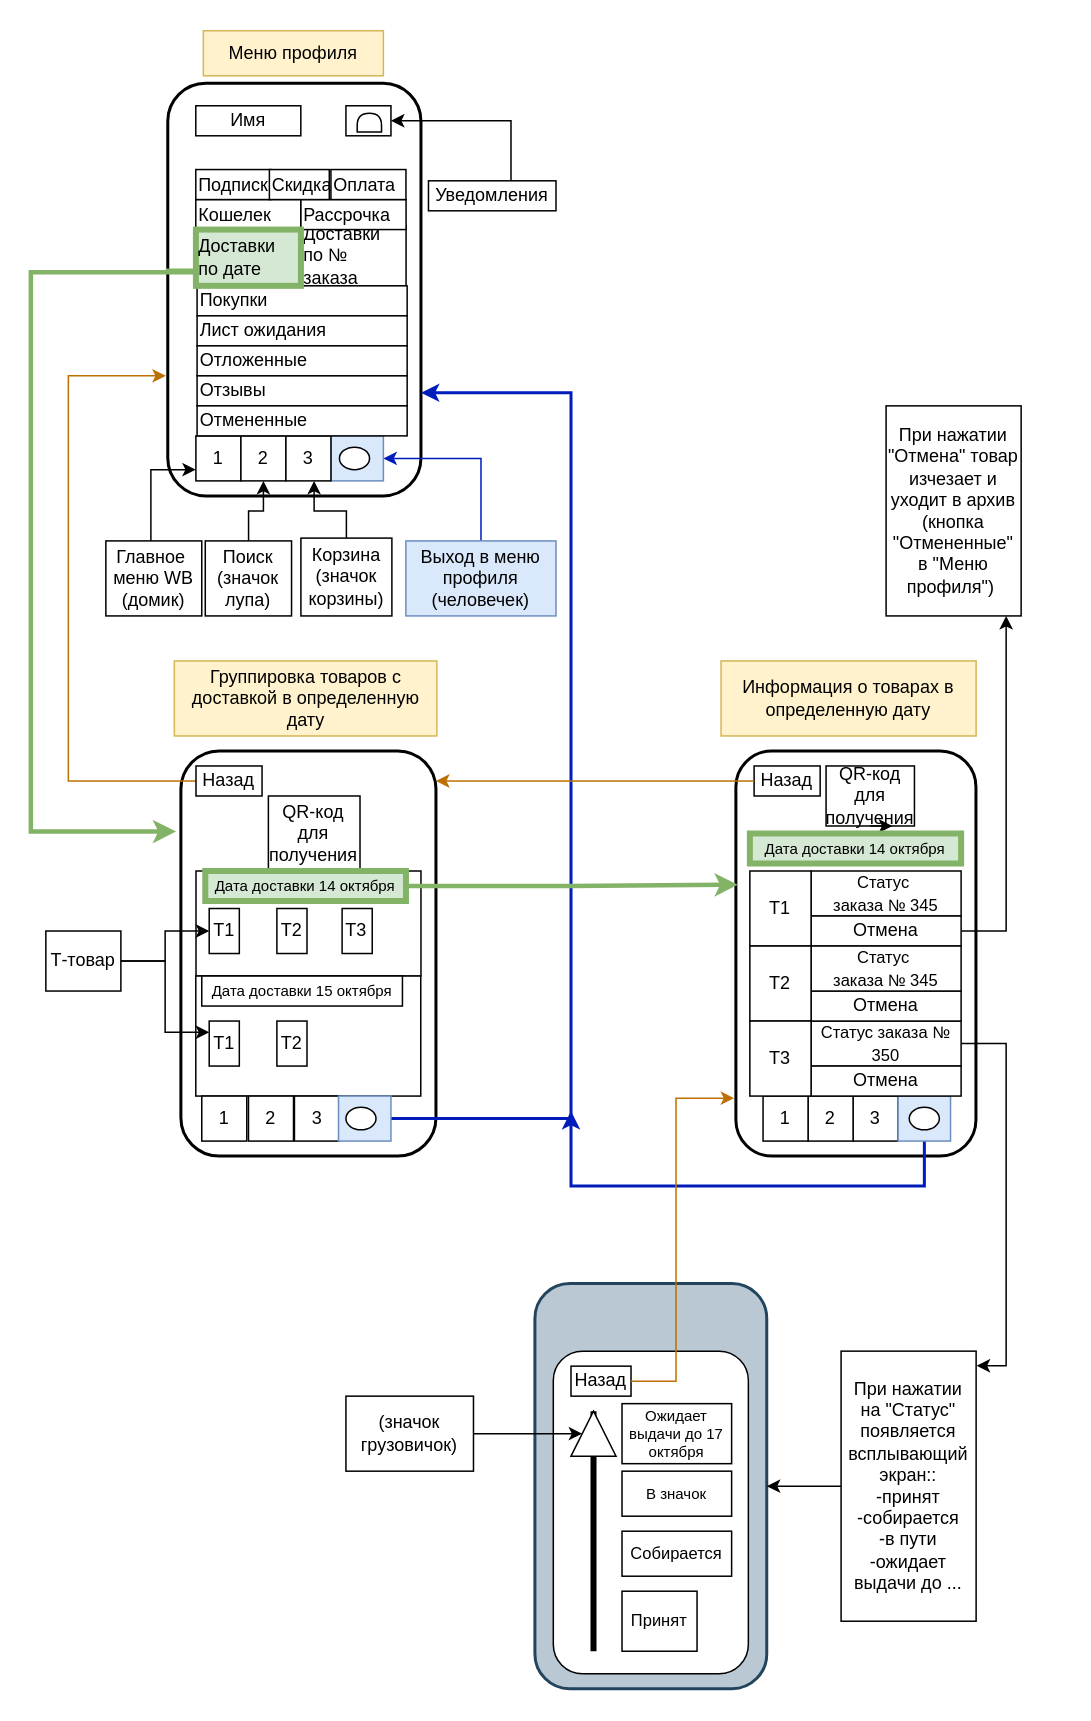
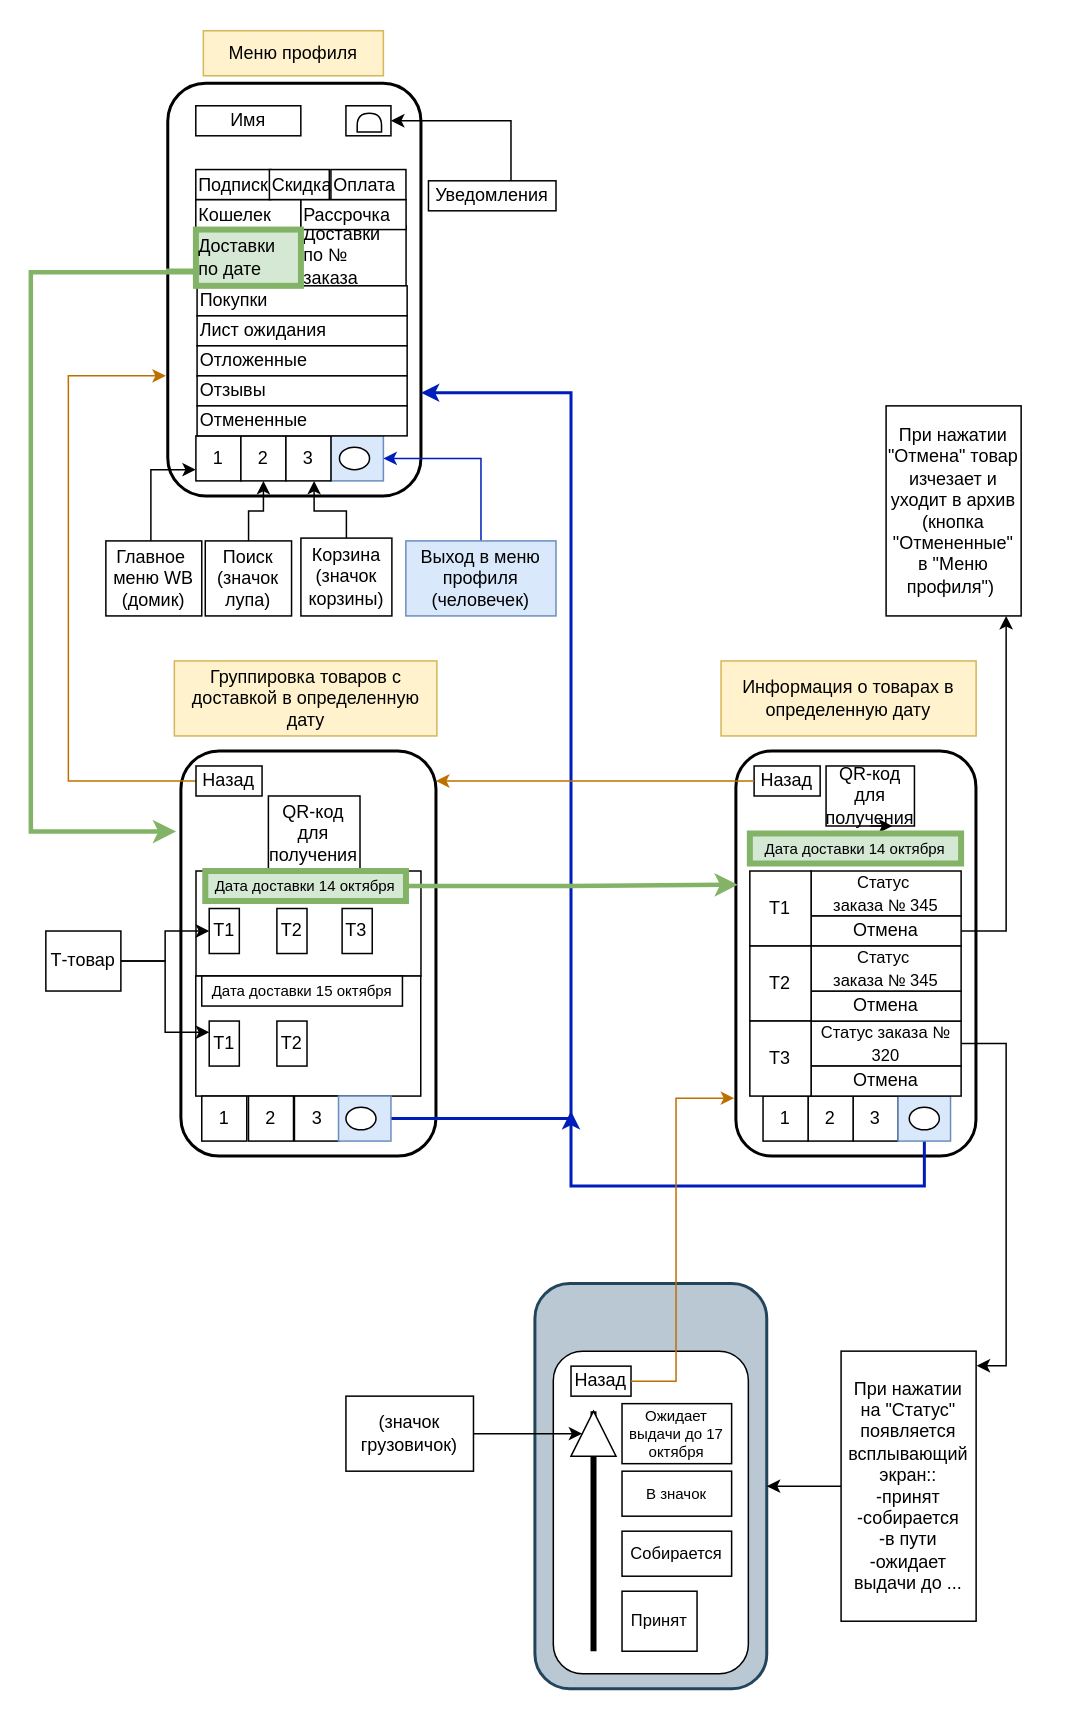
node "Статус заказа № 350": label "Статус заказа № 350" -> "Статус заказа № 320"
